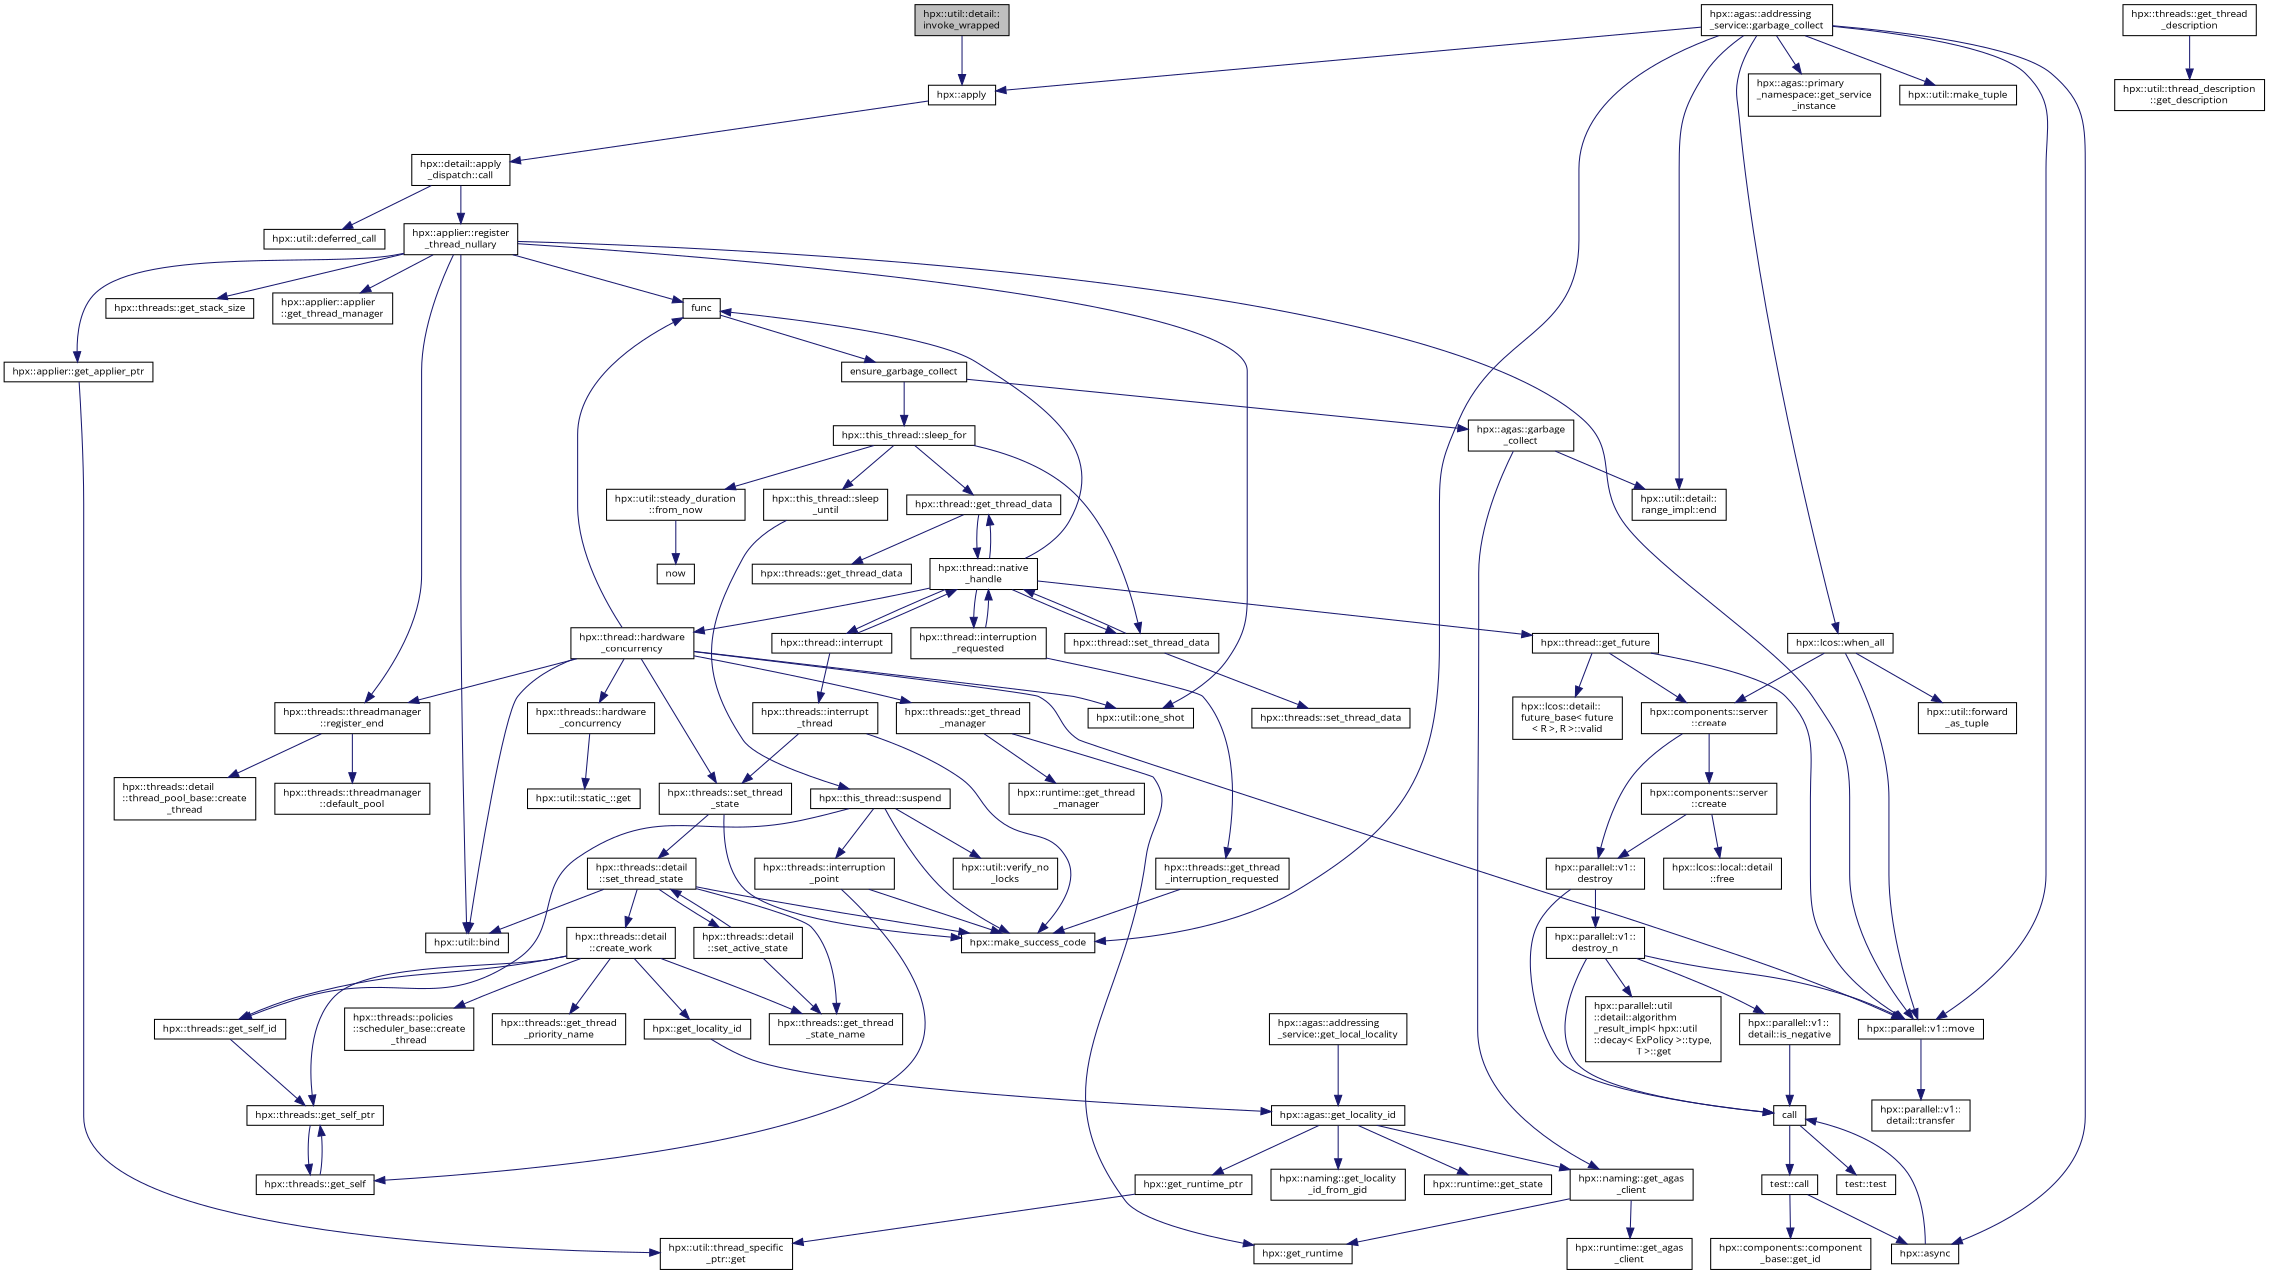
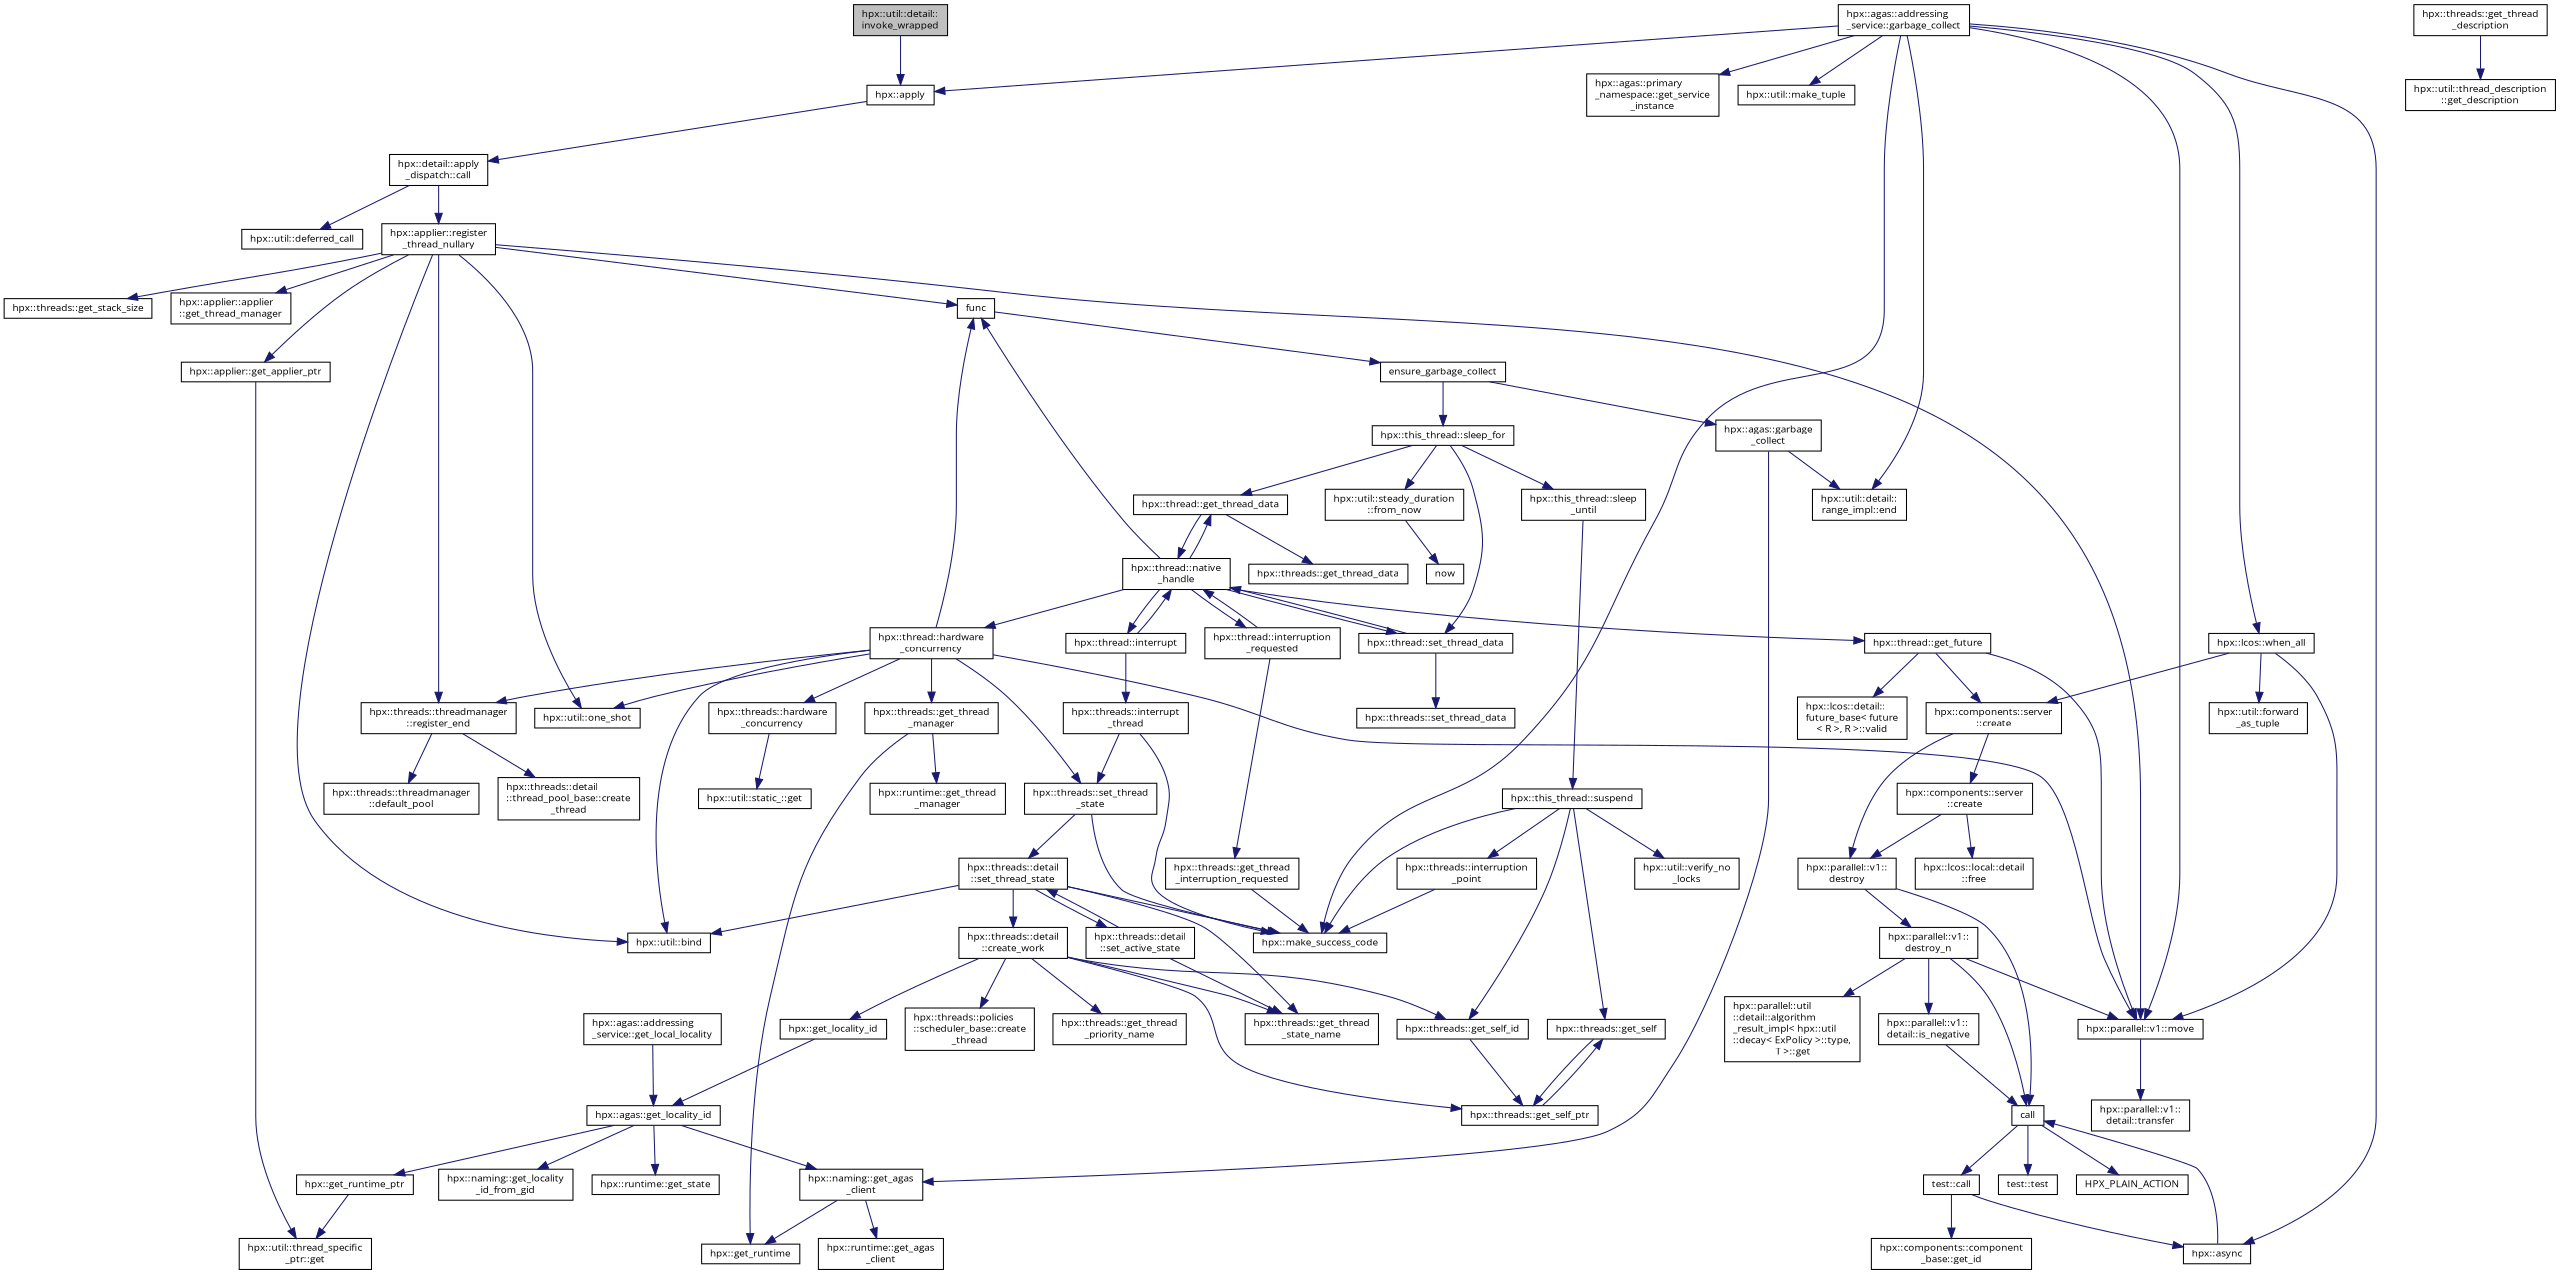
edge "hpx::threads::interruption _point" -> "hpx::threads::get_self": now "hpx::this_thread::suspend" -> "hpx::threads::get_self"
node "HPX_PLAIN_ACTION": added
